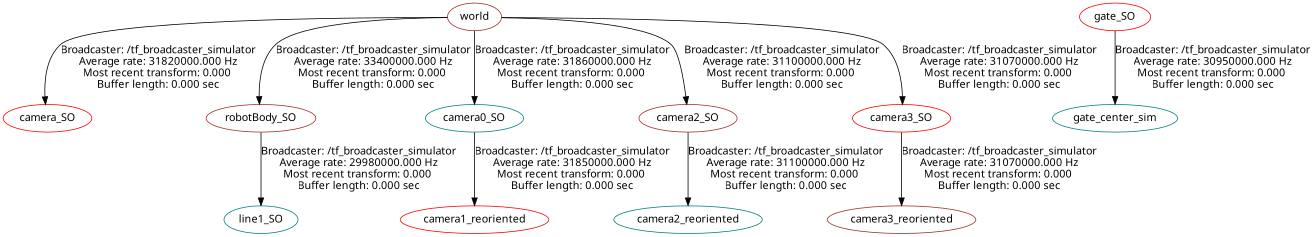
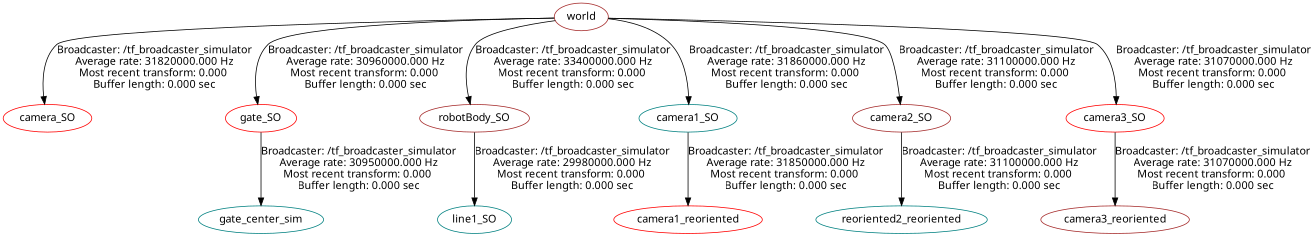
edge "world" -> "gate_SO": added, label "Broadcaster: /tf_broadcaster_simulator Average rate: 30960000.000 Hz Most recent transform: 0.000 Buffer length: 0.000 sec"
node "camera0_SO": label "camera0_SO" -> "camera1_SO"
node "camera2_reoriented": label "camera2_reoriented" -> "reoriented2_reoriented"
